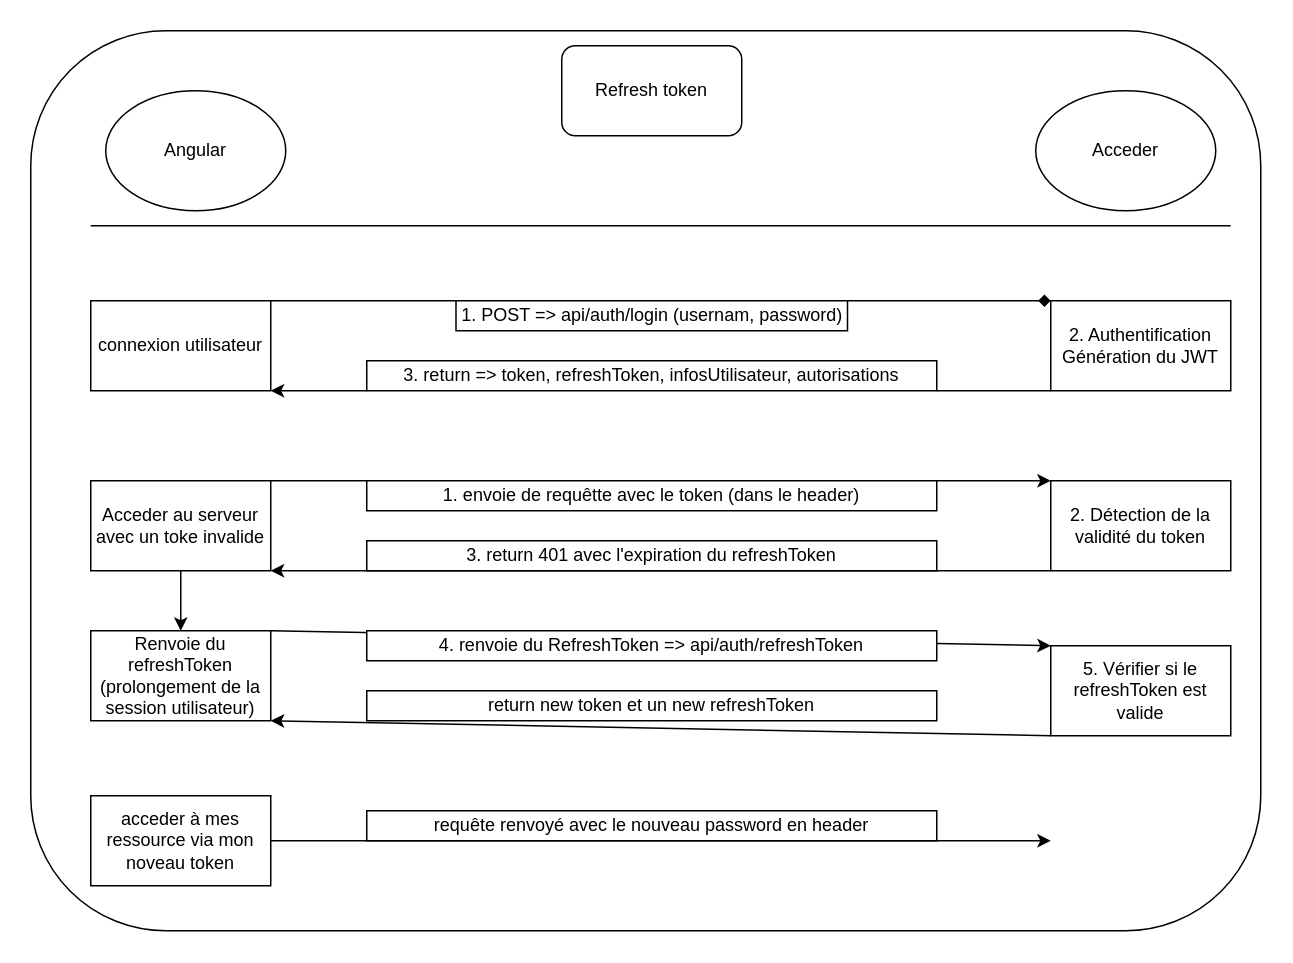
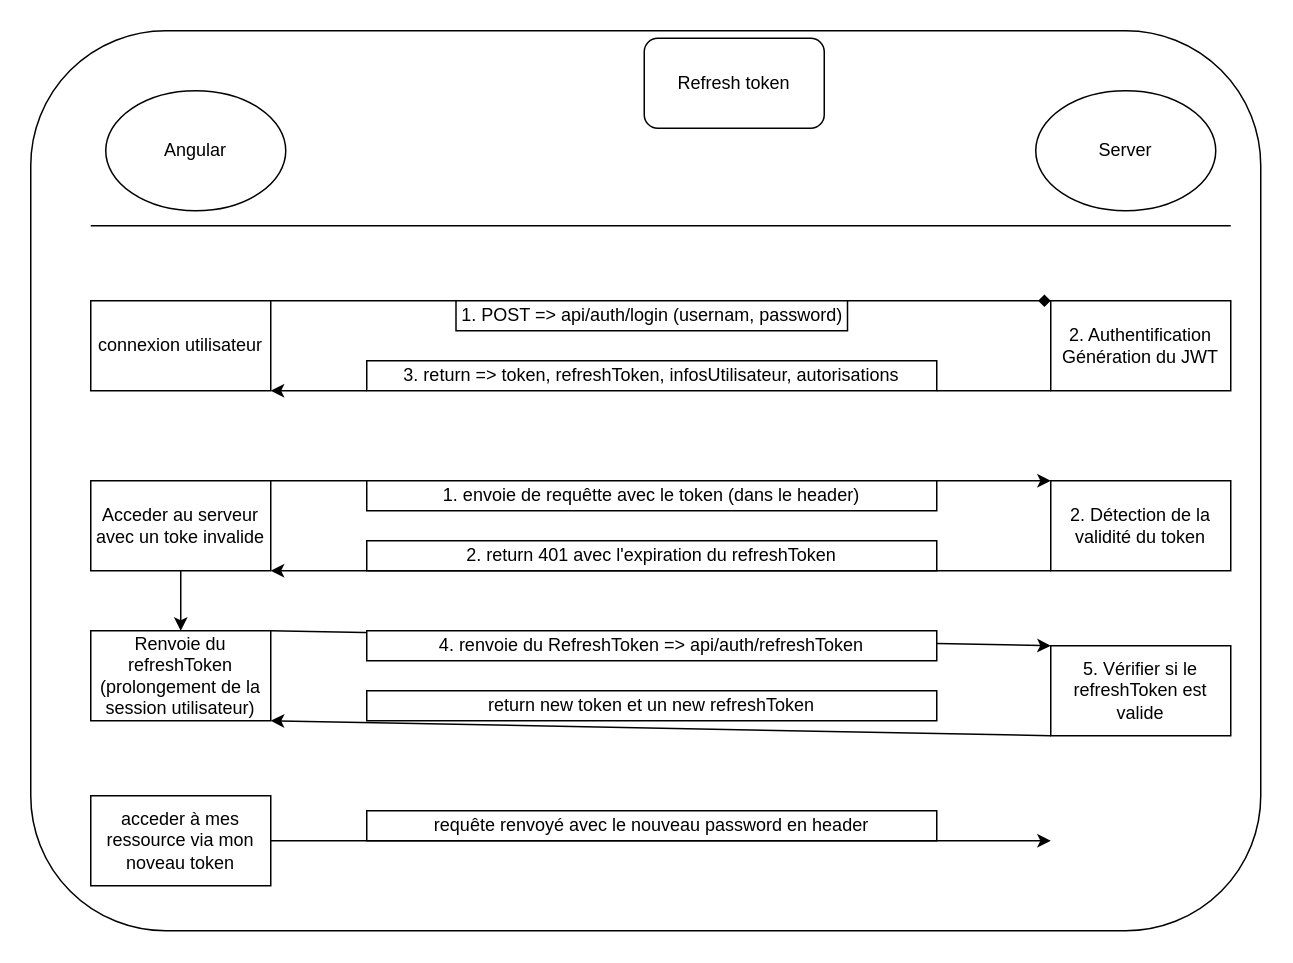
node "Refresh token": moved (652, 91) -> (734, 83)
node "Acceder": label "Acceder" -> "Server"
node "3. return 401 avec l'expiration du refreshToken": label "3. return 401 avec l'expiration du refreshToken" -> "2. return 401 avec l'expiration du refreshToken"
